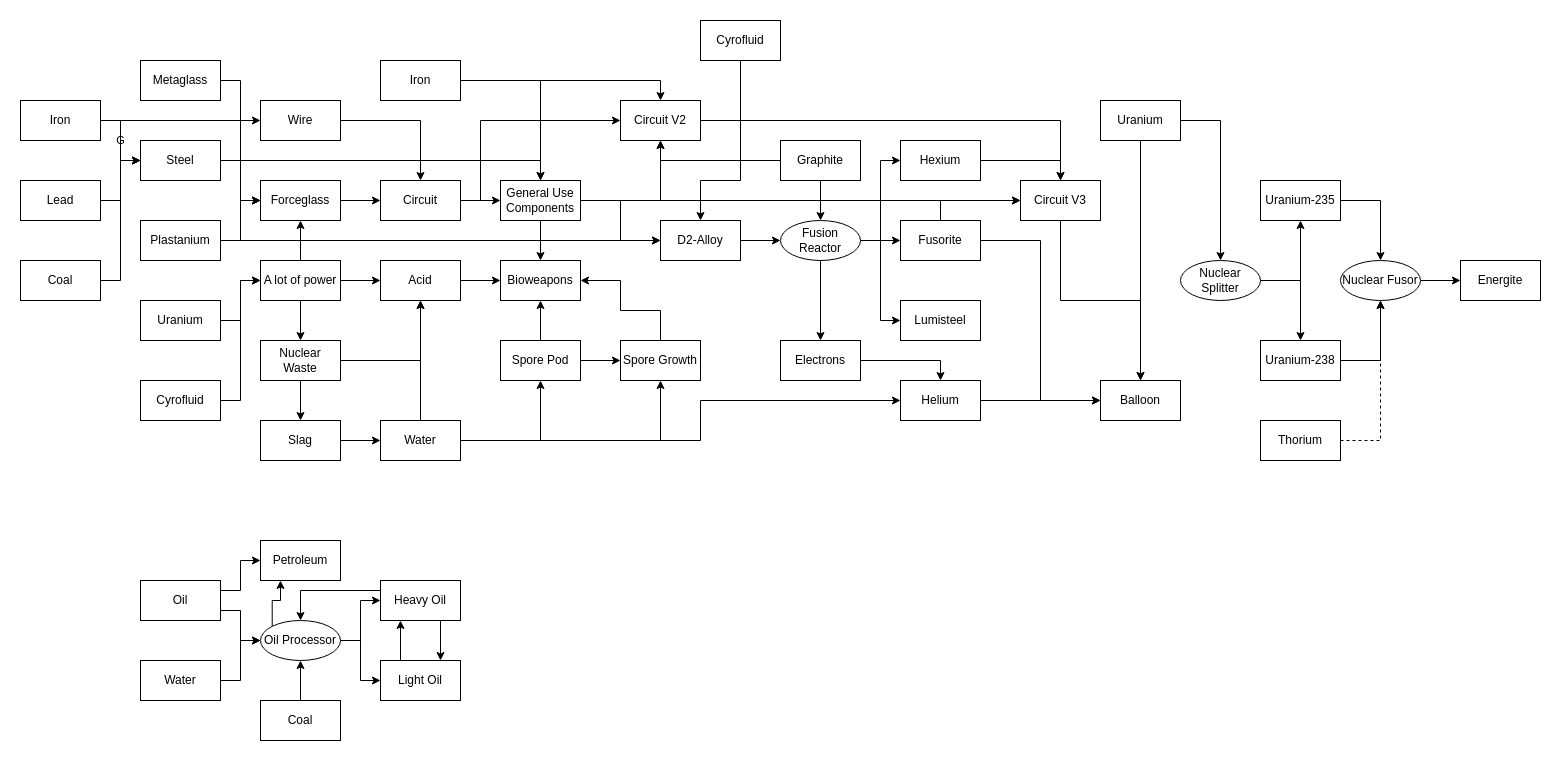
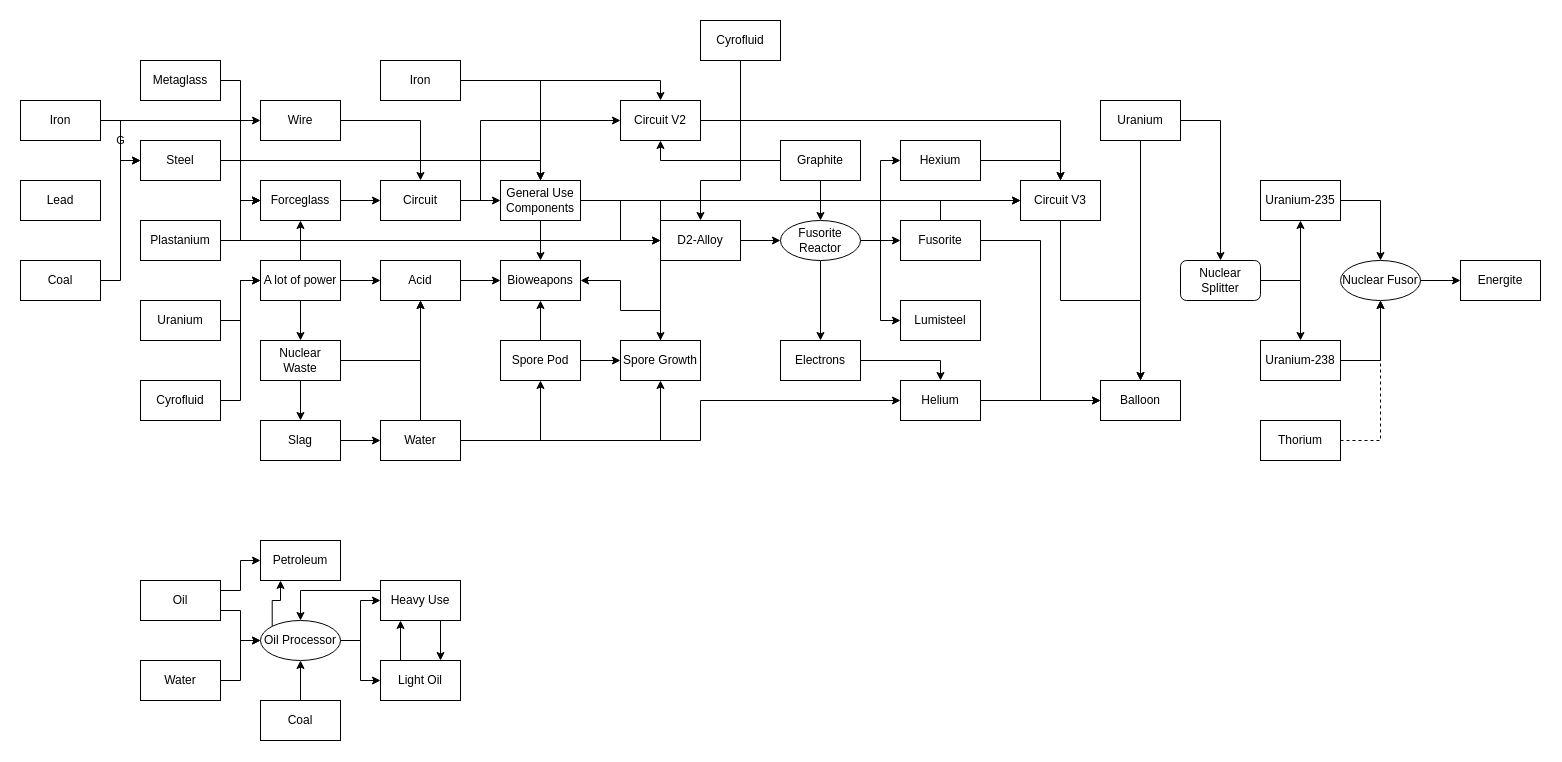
edge "General Use Components" -> "Circuit V2": now "General Use Components" -> "Spore Growth"
edge "Lead" -> "Steel": removed
node "Fusion Reactor": label "Fusion Reactor" -> "Fusorite Reactor"
node "Nuclear Splitter": shape ellipse -> rounded rectangle
node "Heavy Oil": label "Heavy Oil" -> "Heavy Use"
